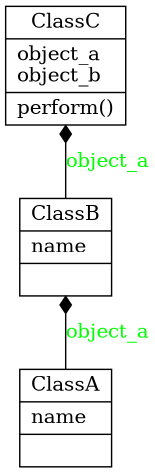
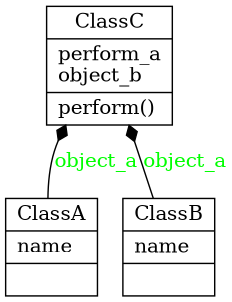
node "ClassC": text "object_a" -> "perform_a"
edge "ClassA" -> "ClassB": now "ClassA" -> "ClassC"
